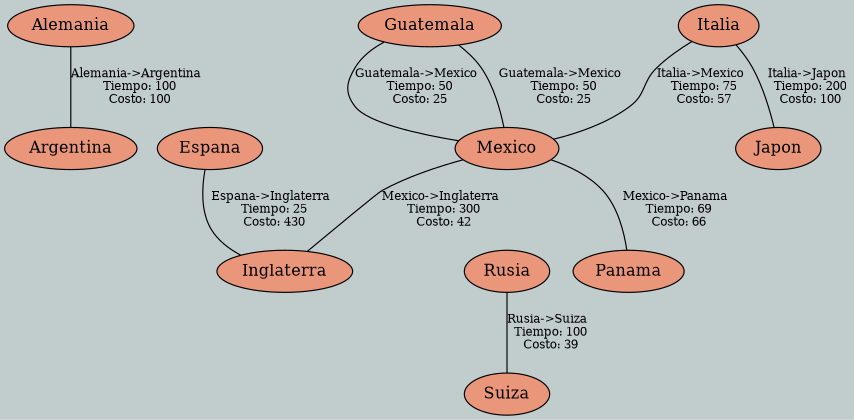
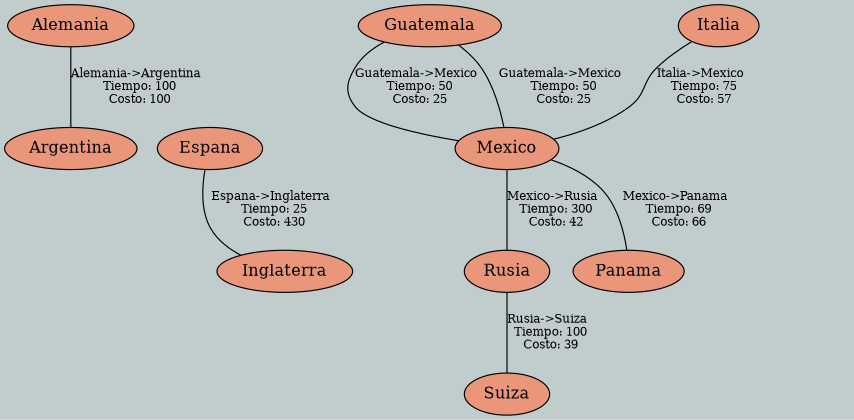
node "Japon": removed
edge "Mexico" -- "Inglaterra": now "Mexico" -- "Rusia"
